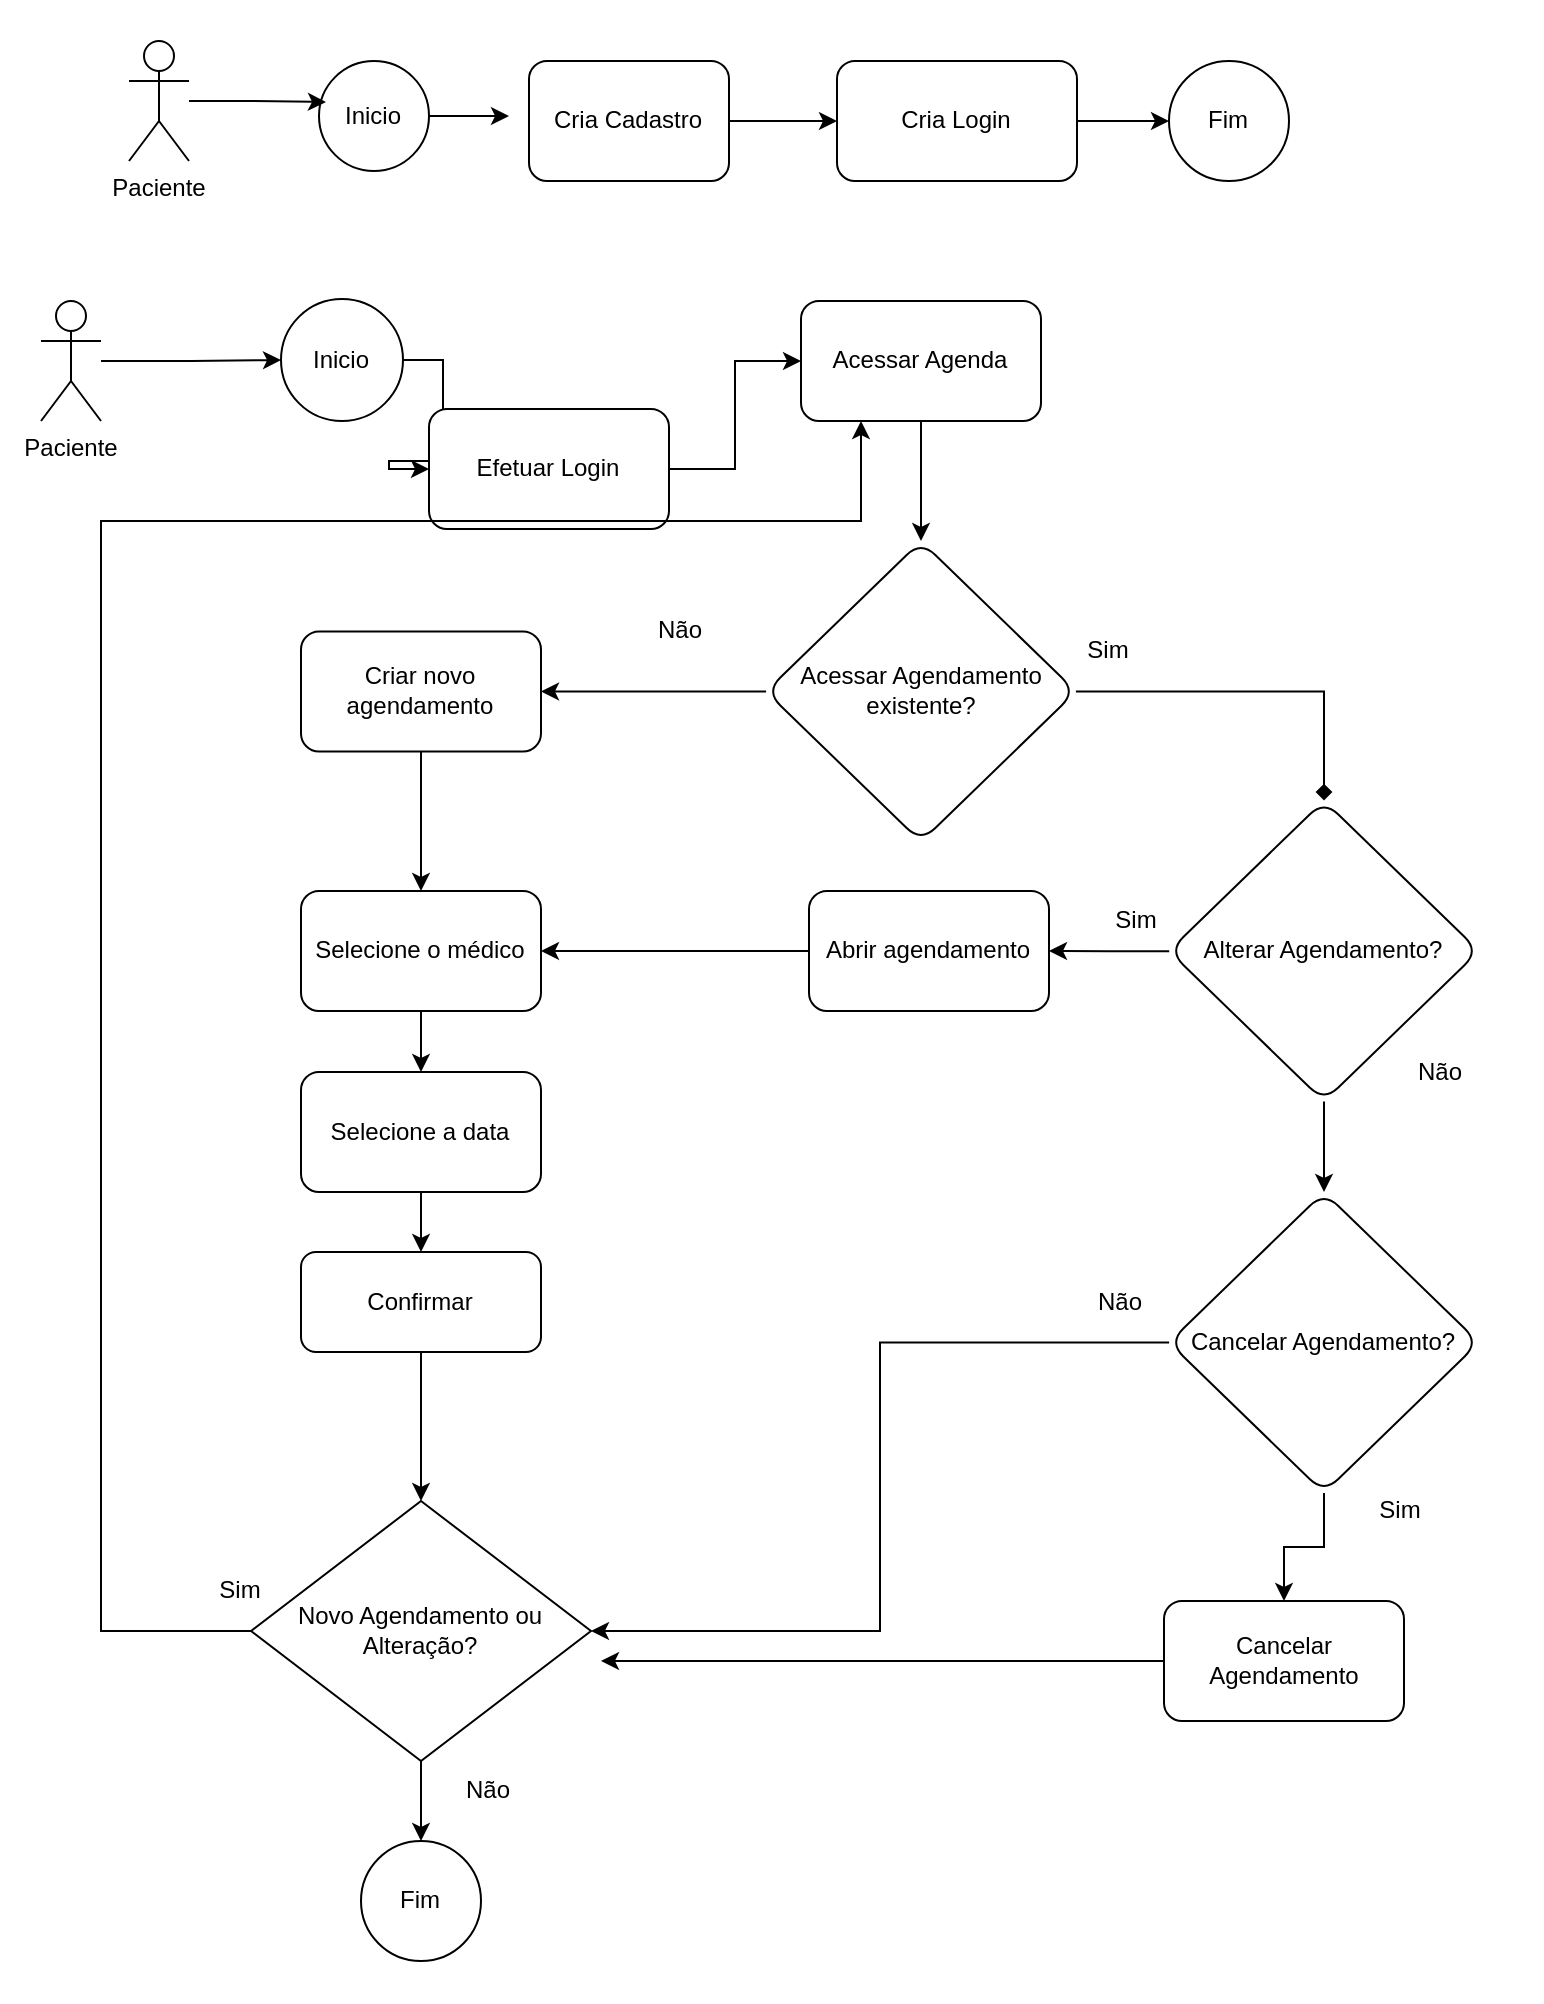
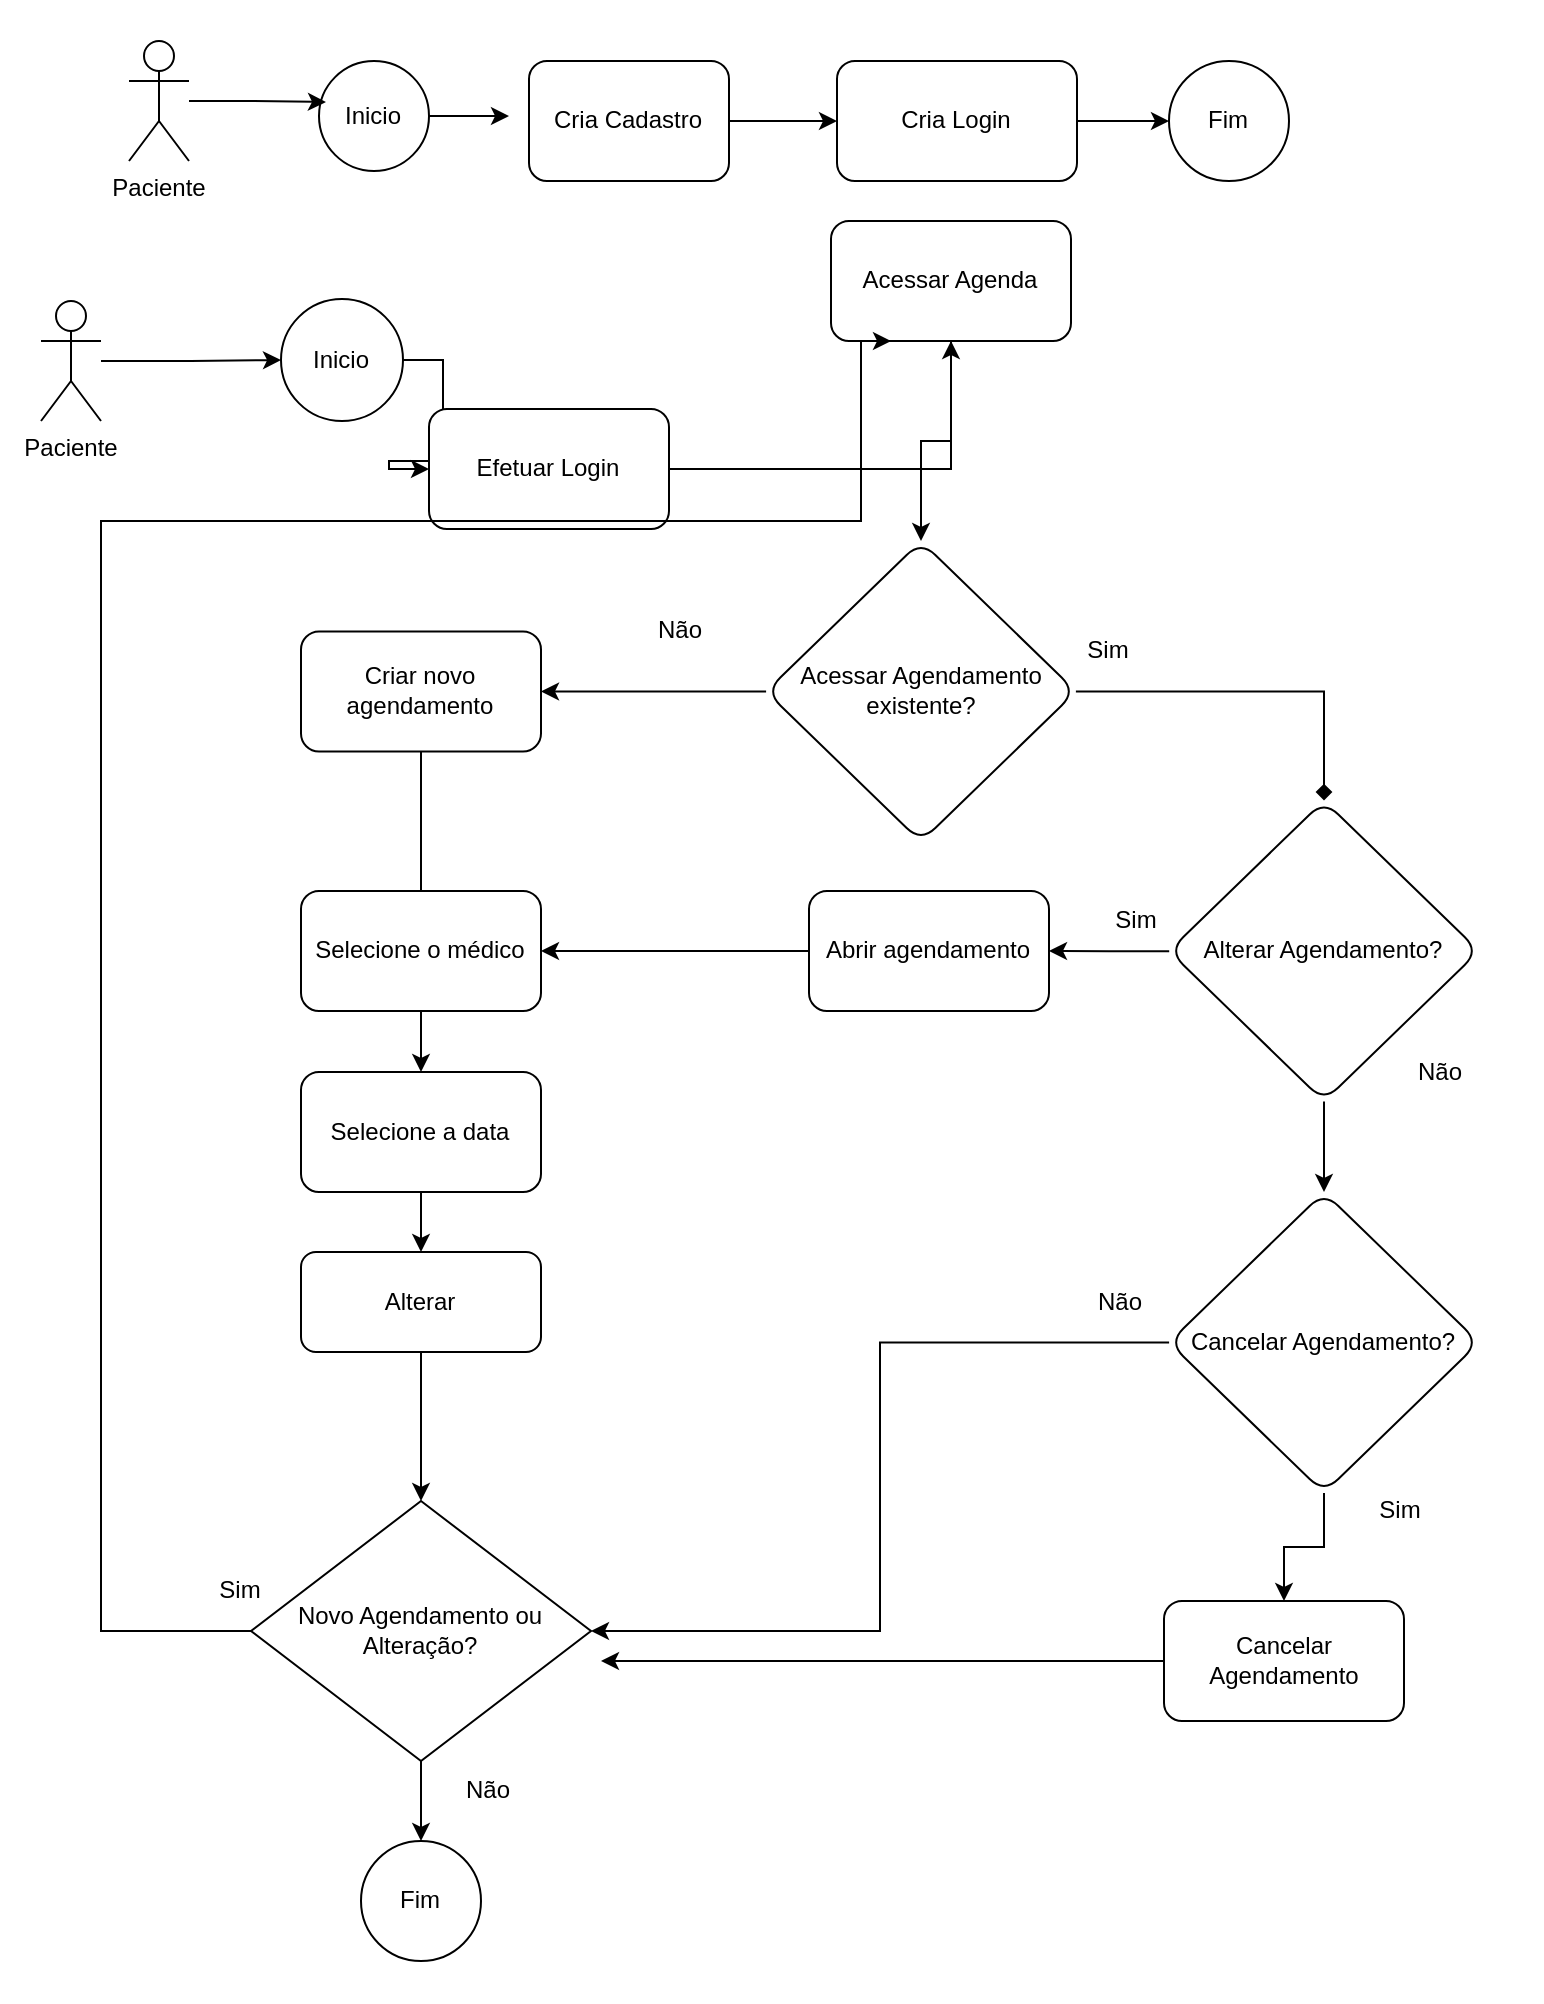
node "Acessar Agenda": moved (921, 361) -> (951, 281)
edge "Criar novo agendamento" -> "Selecione o médico": arrowhead classic -> none
node "Confirmar": label "Confirmar" -> "Alterar"
